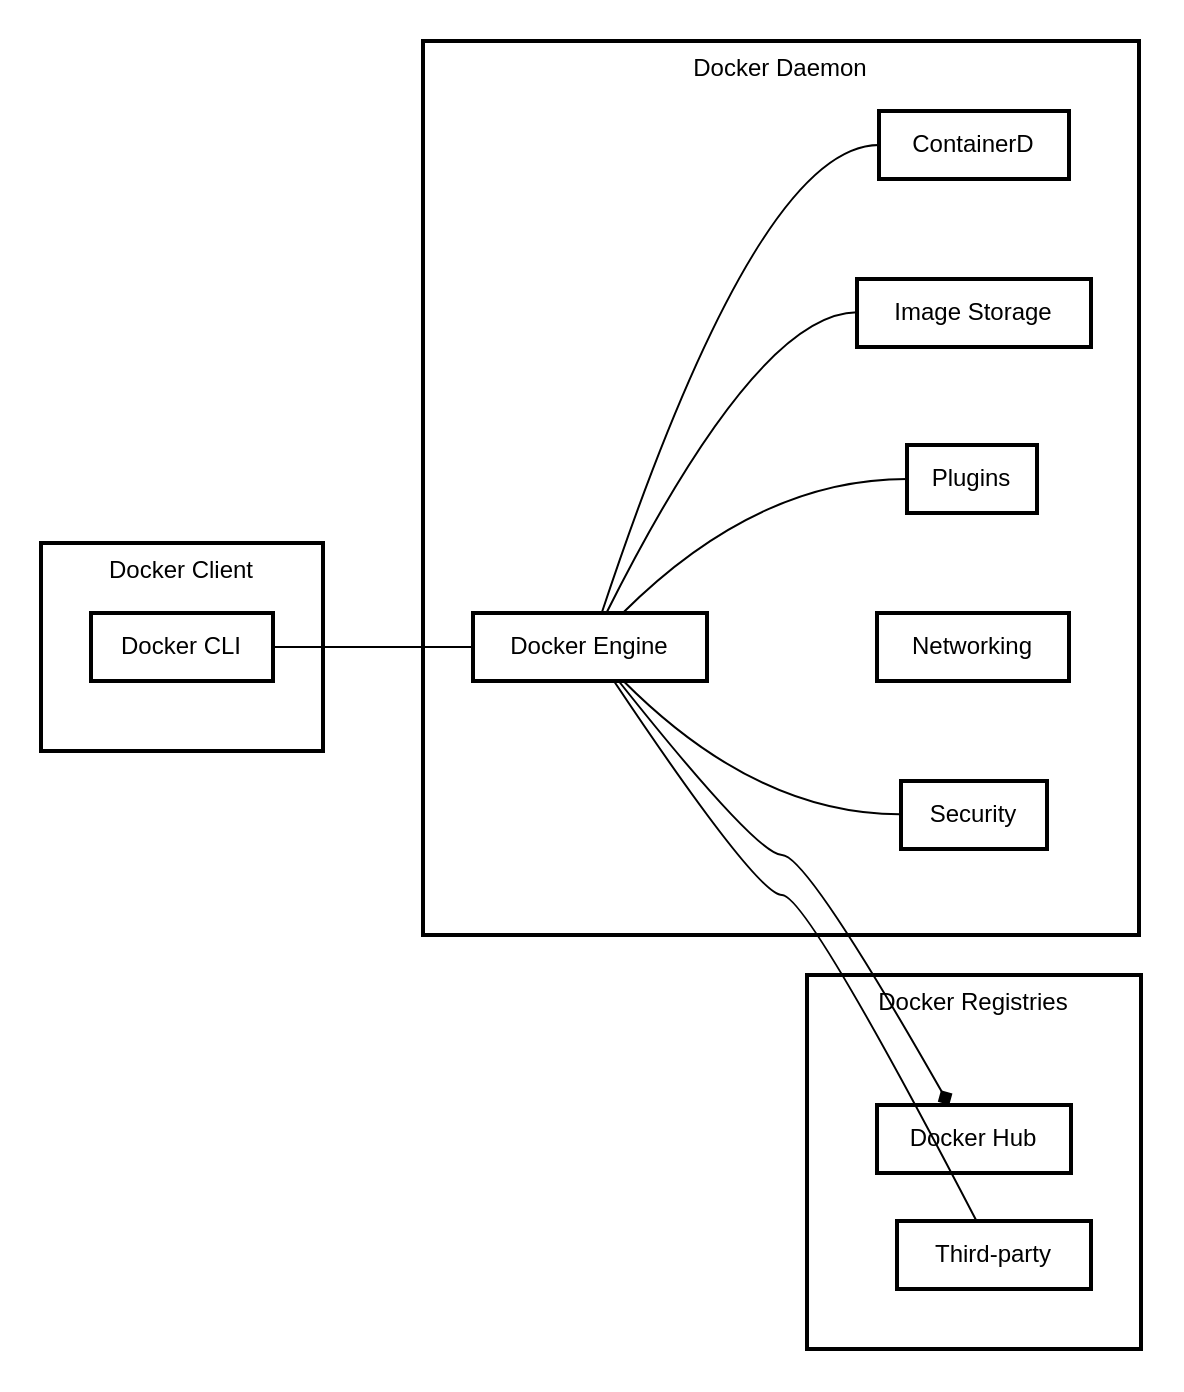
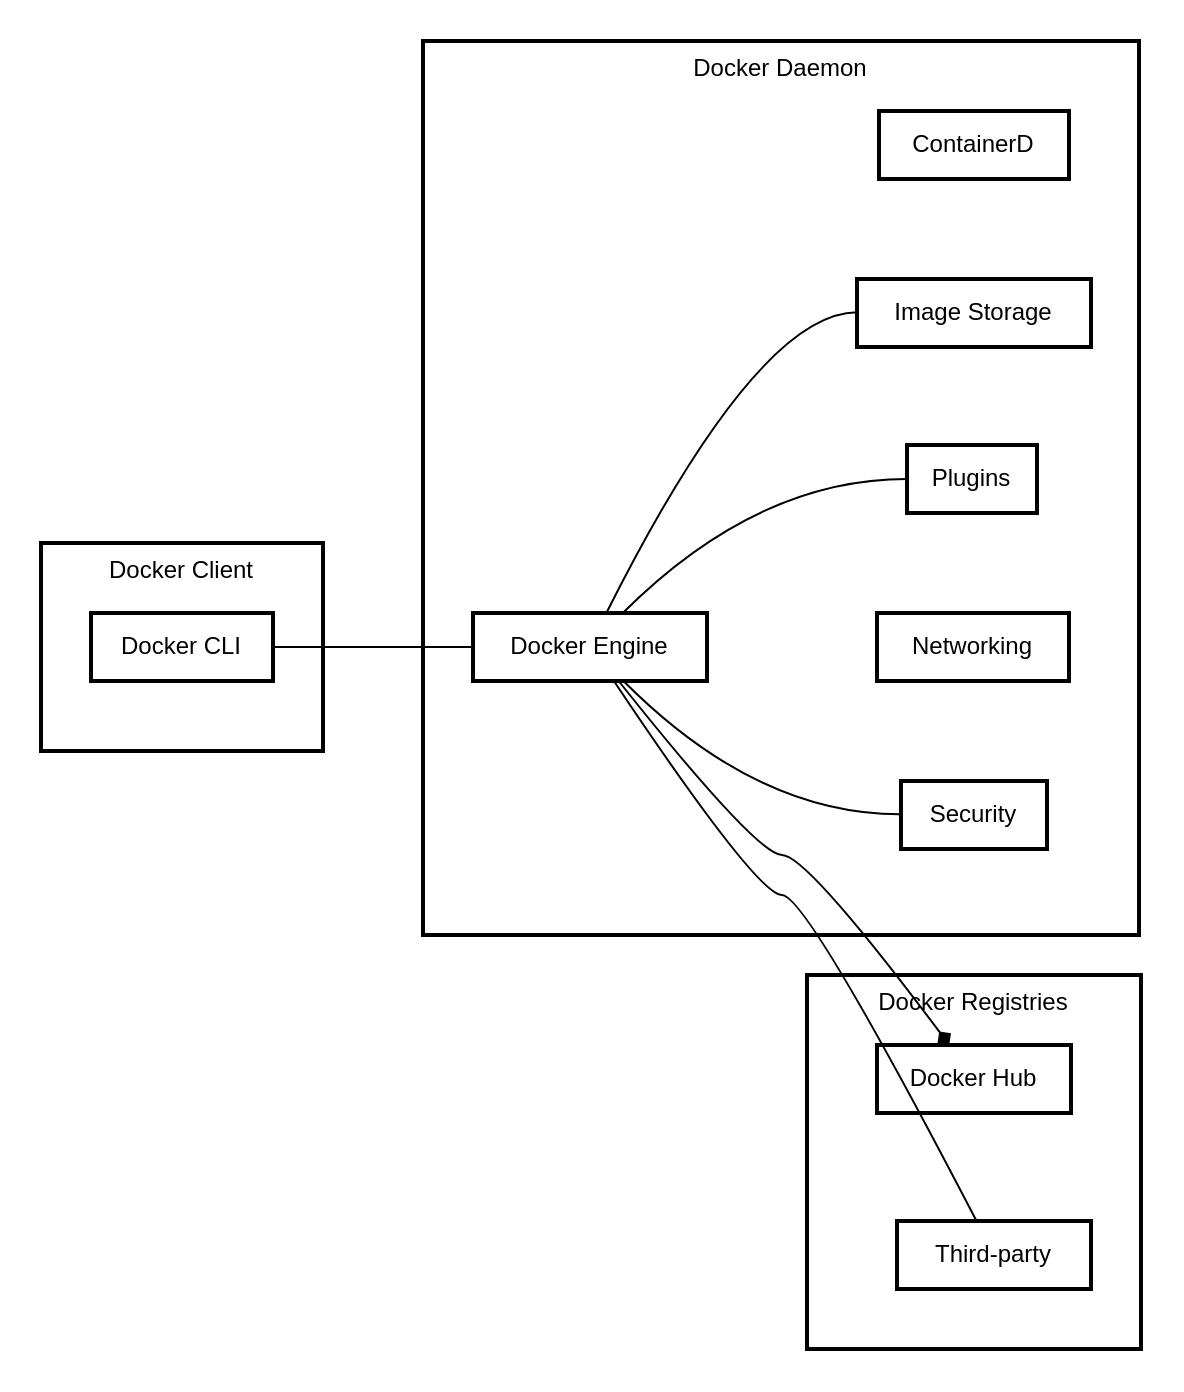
edge "ContainerD" -- "Docker Engine": removed
node "Docker Hub": moved (974, 1139) -> (974, 1079)
